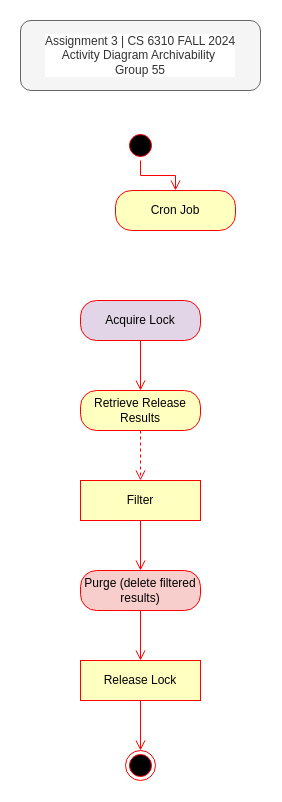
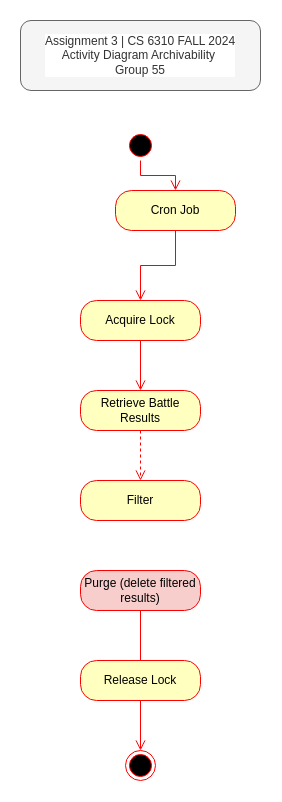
edge "Cron Job" -> "Acquire Lock": added
node "Acquire Lock": fillcolor #e1d5e7 -> #ffffc0
node "Retrieve Release Results": label "Retrieve Release Results" -> "Retrieve Battle Results"
node "Filter": shape rectangle -> rounded rectangle
edge "Filter" -> "Purge (delete filtered results)": removed
edge "Purge (delete filtered results)" -> "Release Lock": arrowhead open -> none
node "Release Lock": shape rectangle -> rounded rectangle
